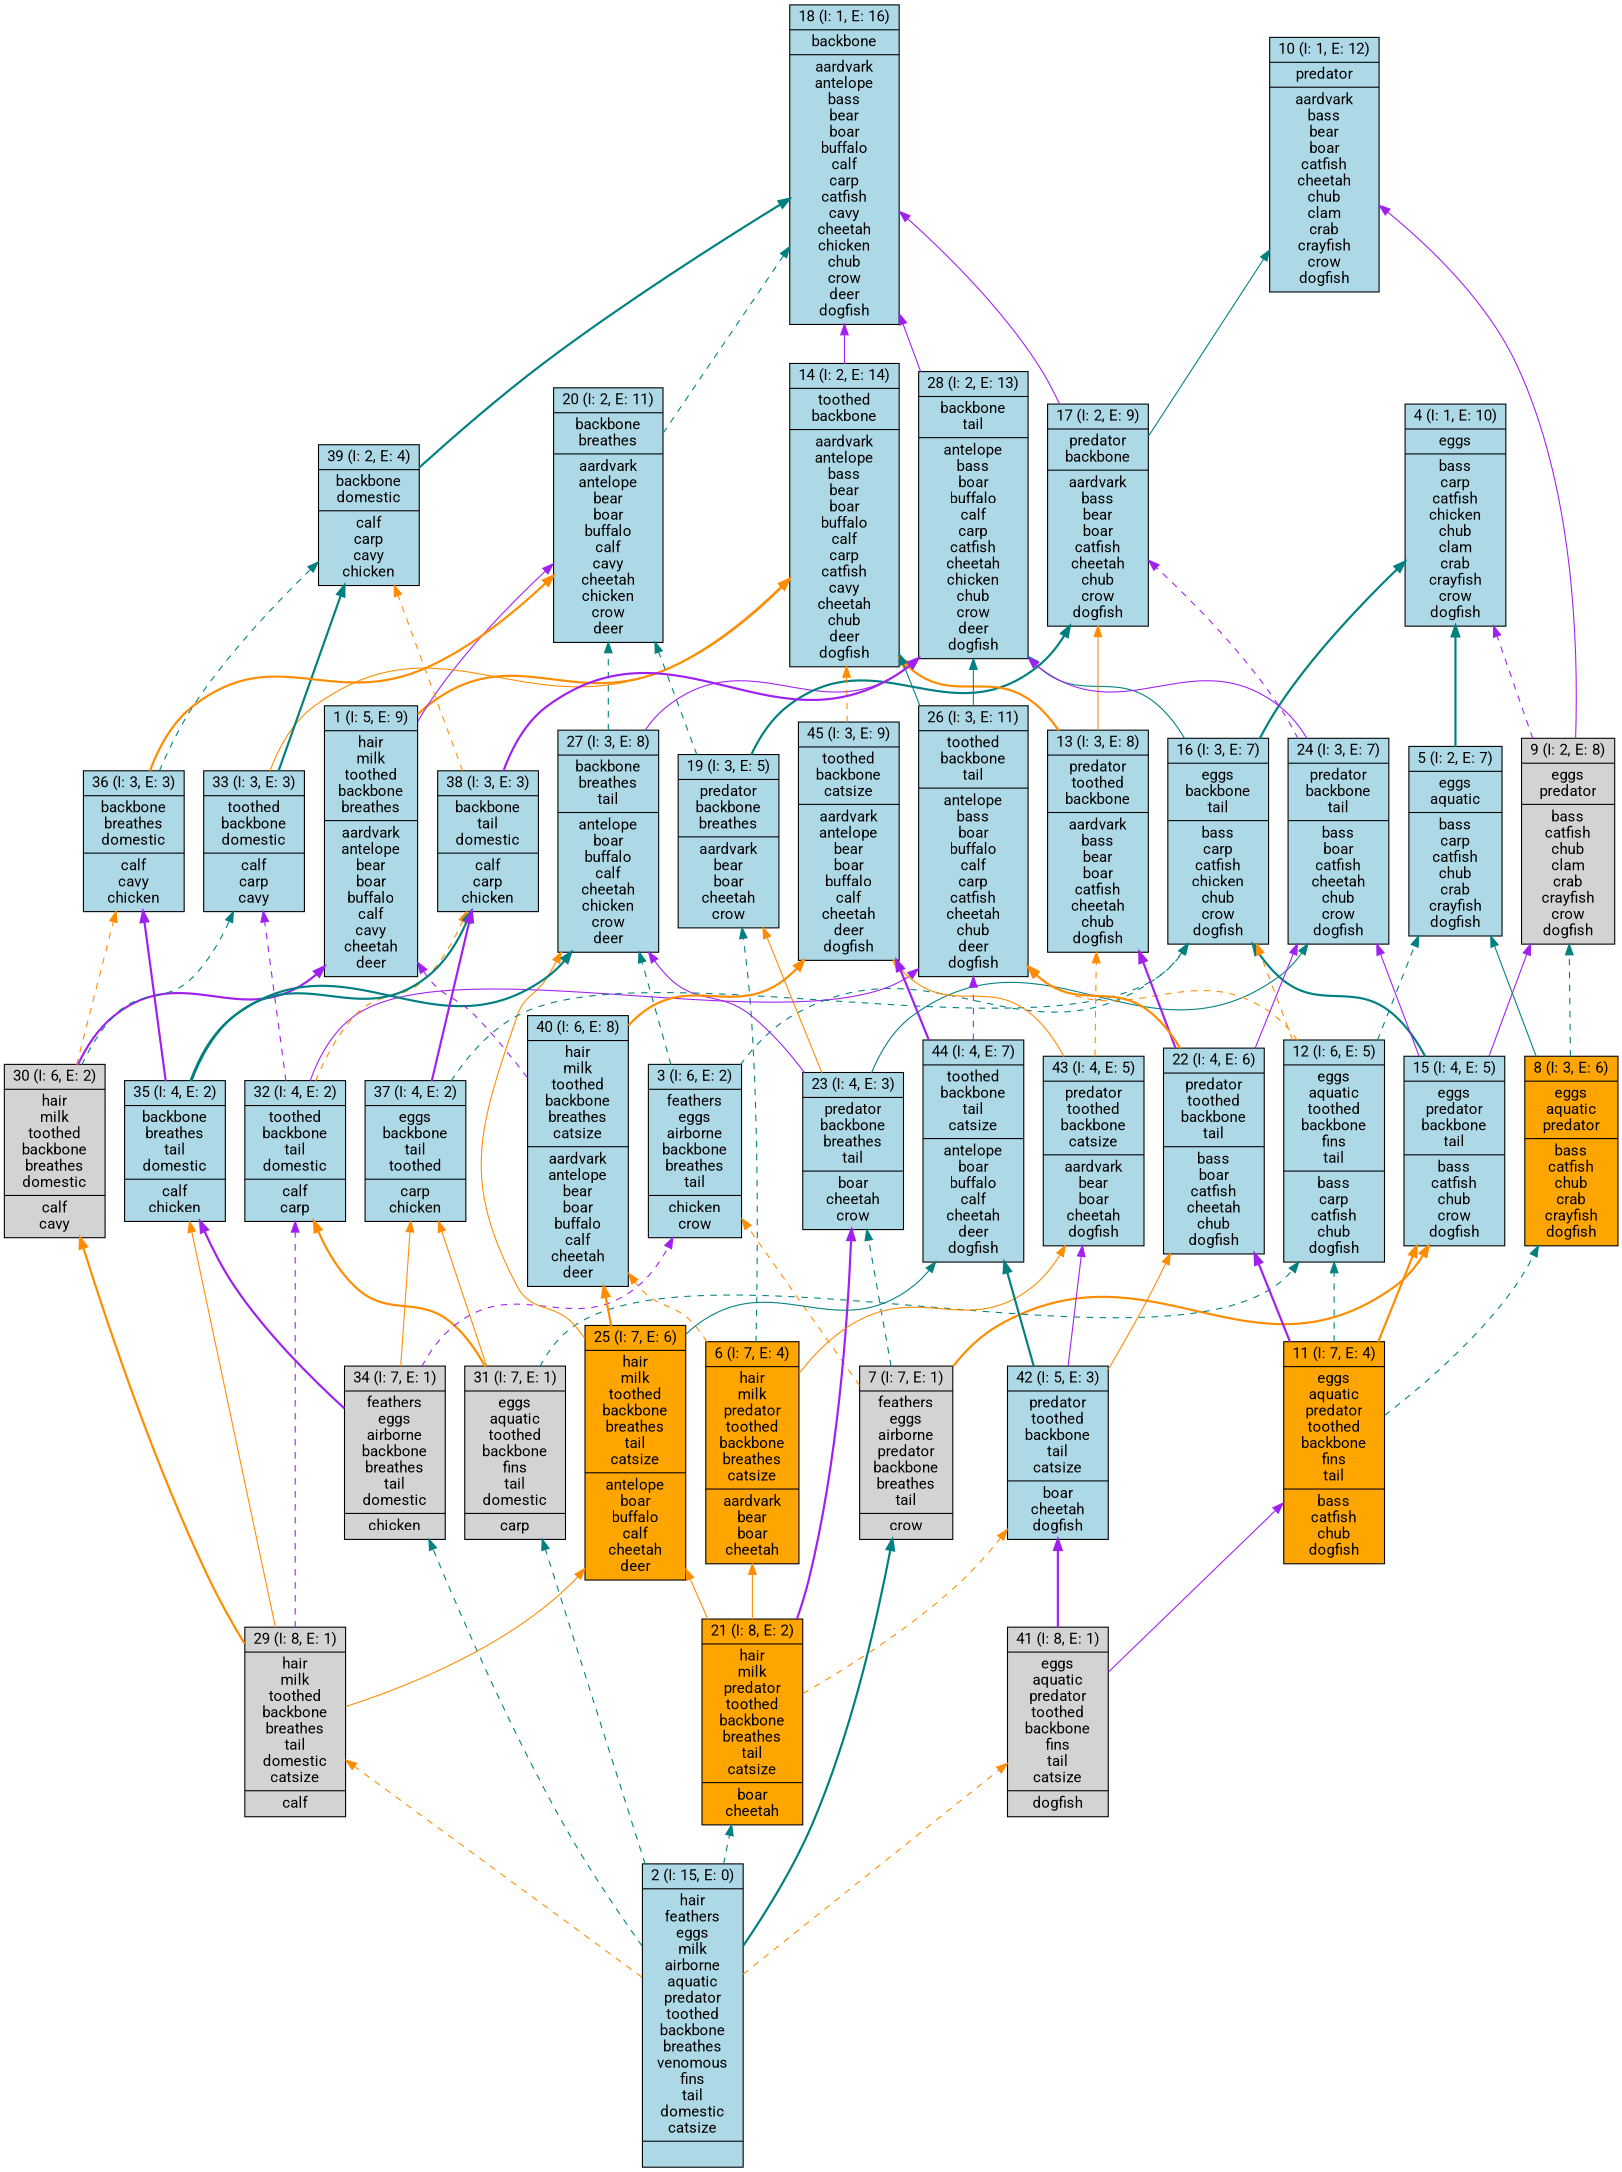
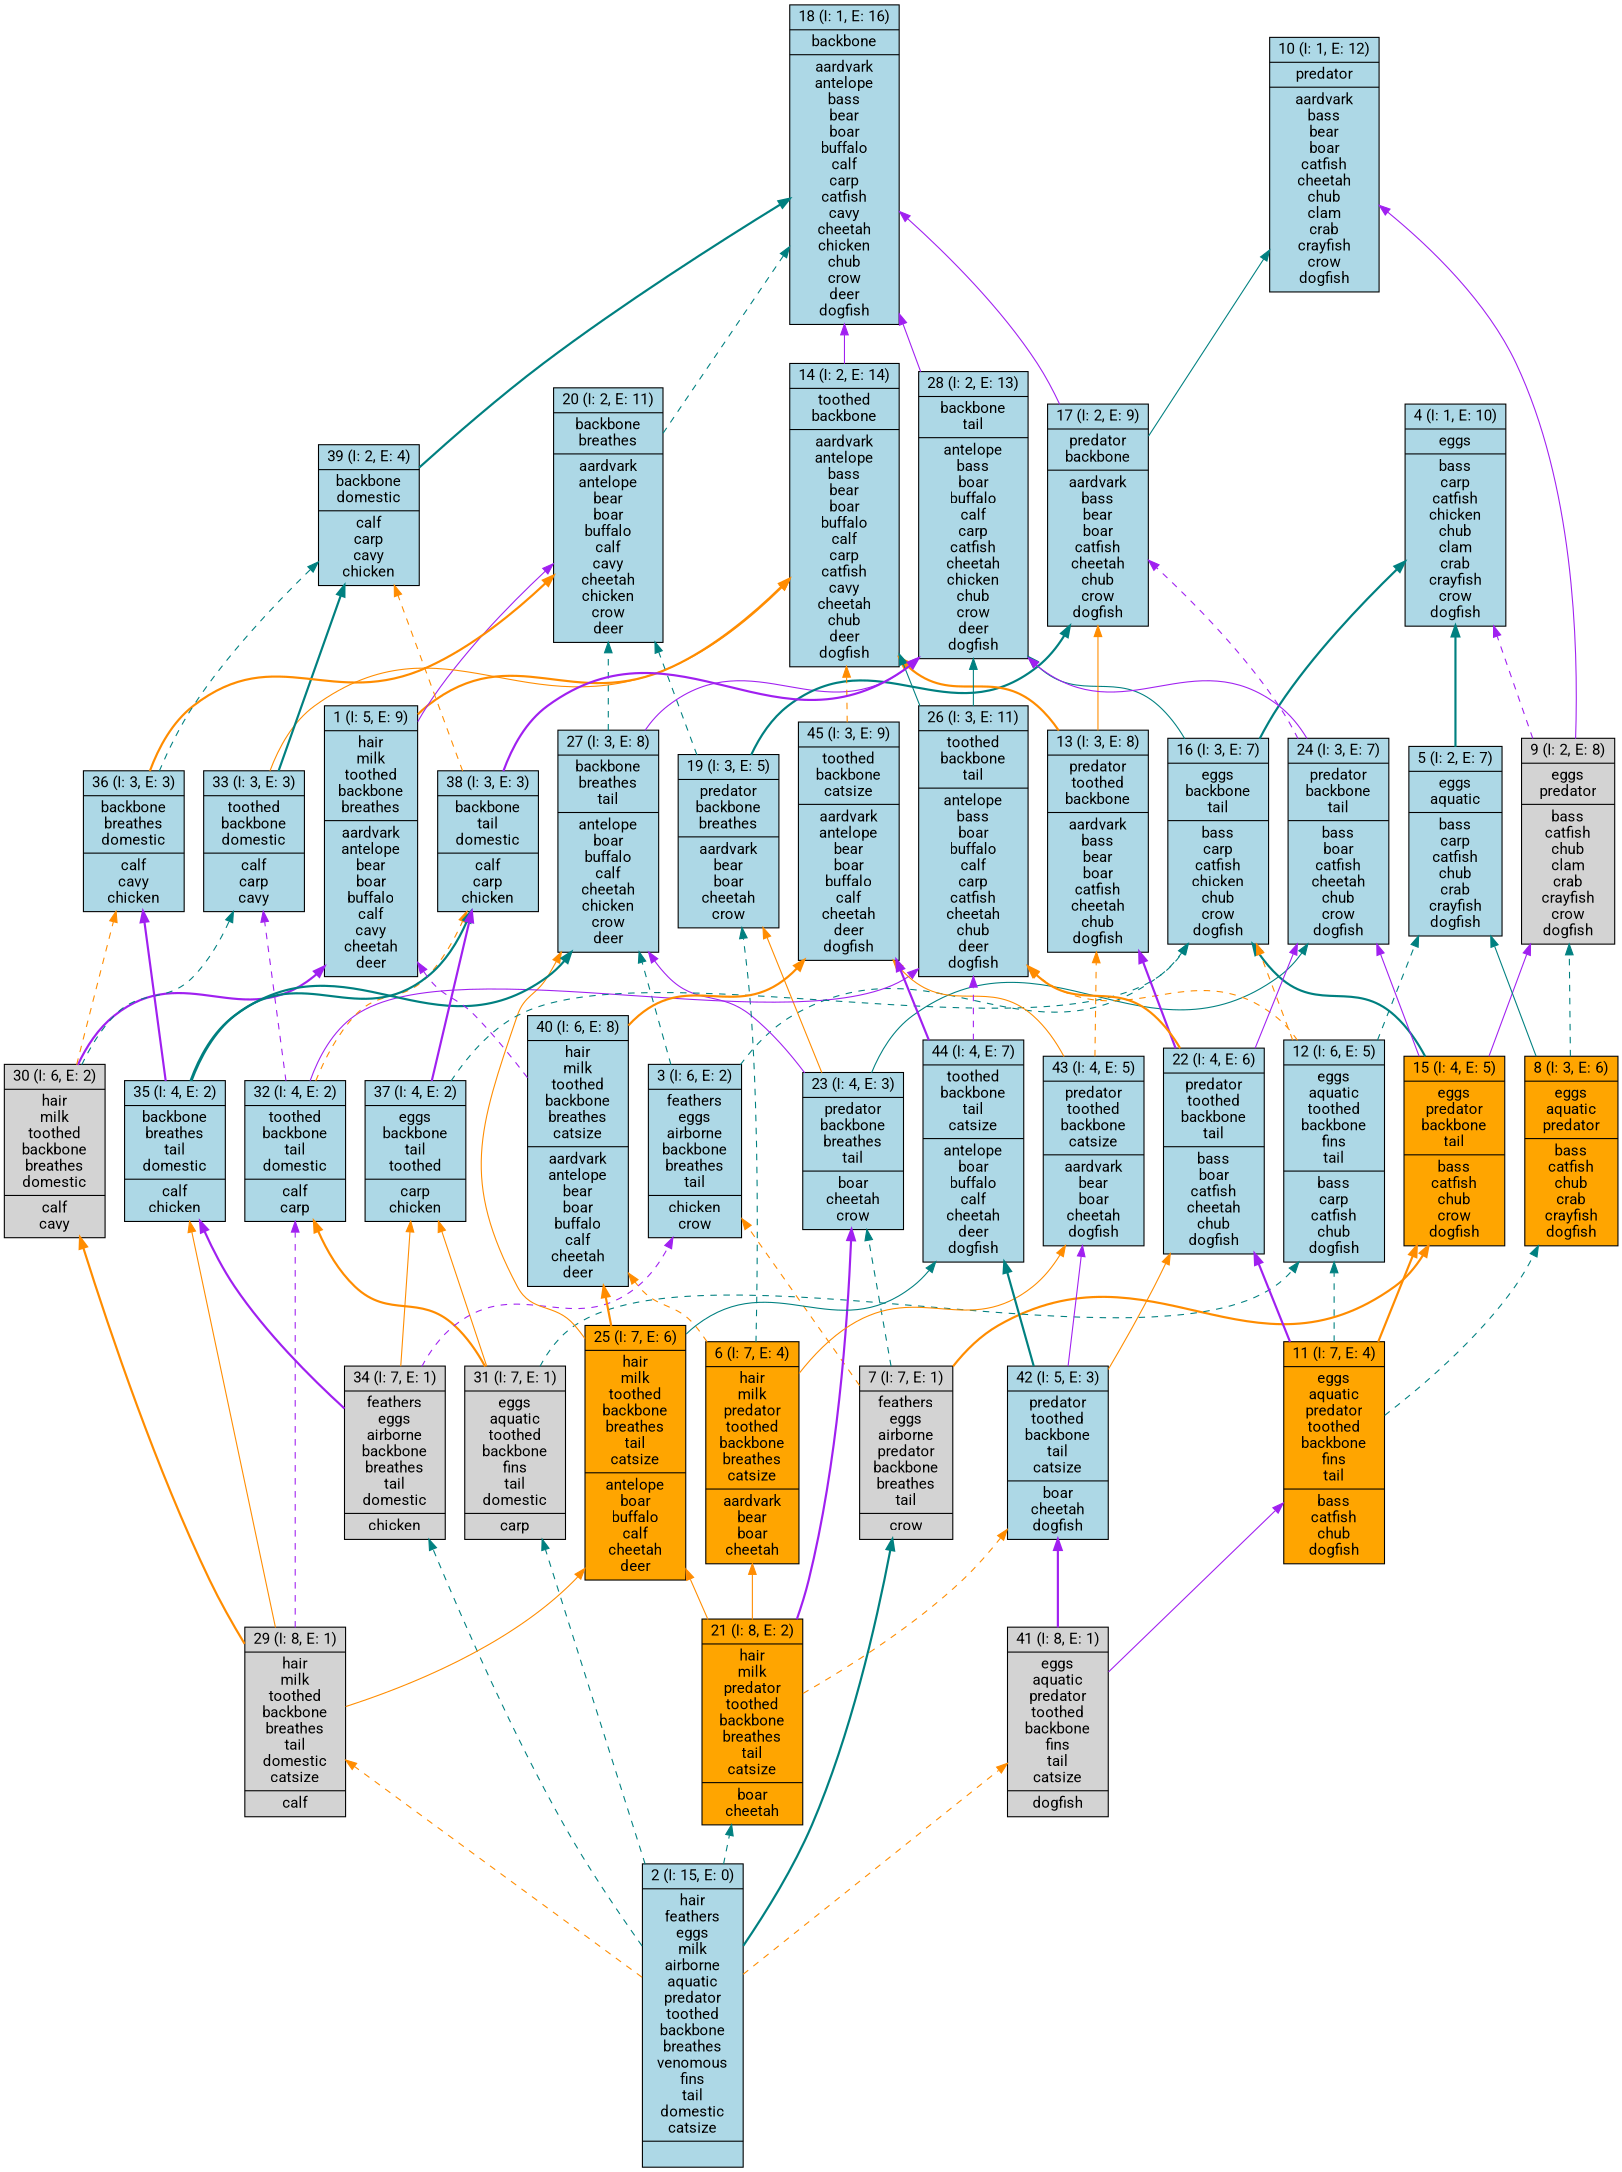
node "15 (I: 4, E: 5)": fillcolor lightblue -> orange
